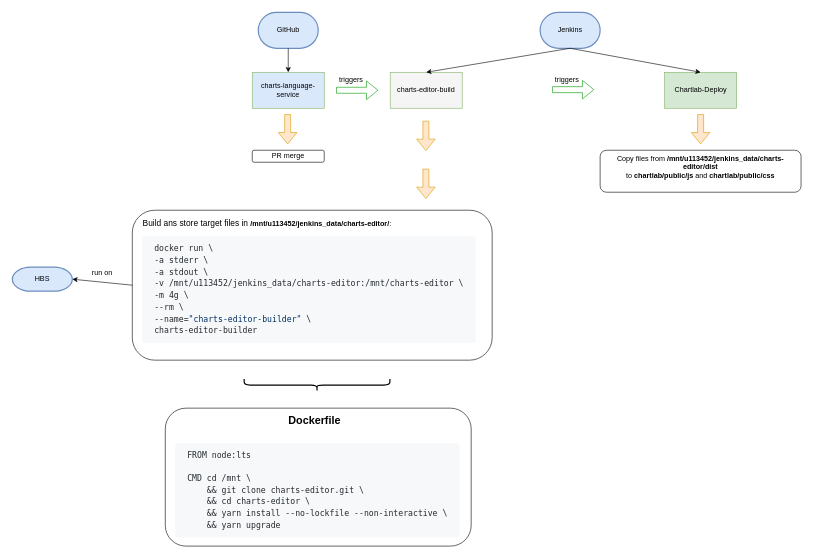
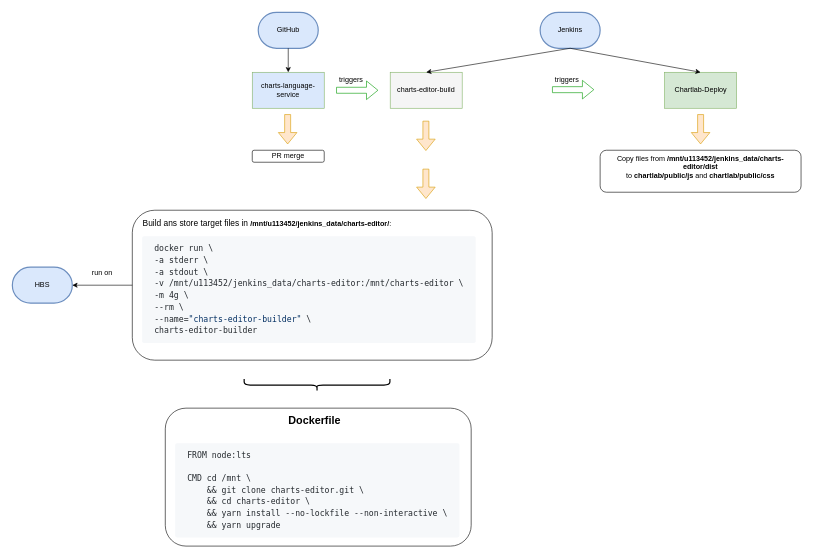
node "HBS": size 60x24 -> 60x36
